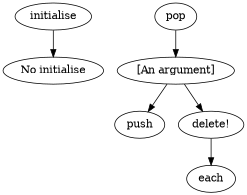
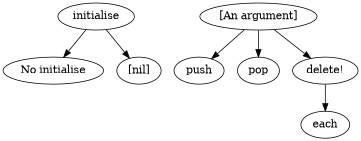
edge "pop" -> "[An argument]": reversed
node "[nil]": added
